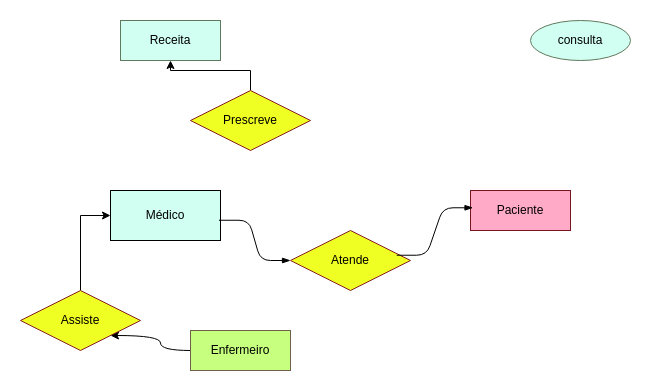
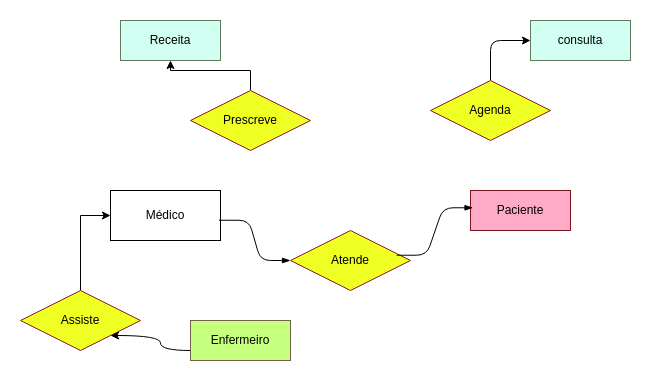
node "consulta": shape ellipse -> rectangle
edge "Agenda" -> "consulta": added
node "Agenda": added
node "Médico": fillcolor #d1fff1 -> #ffffff
node "Enfermeiro": moved (241, 351) -> (241, 341)
